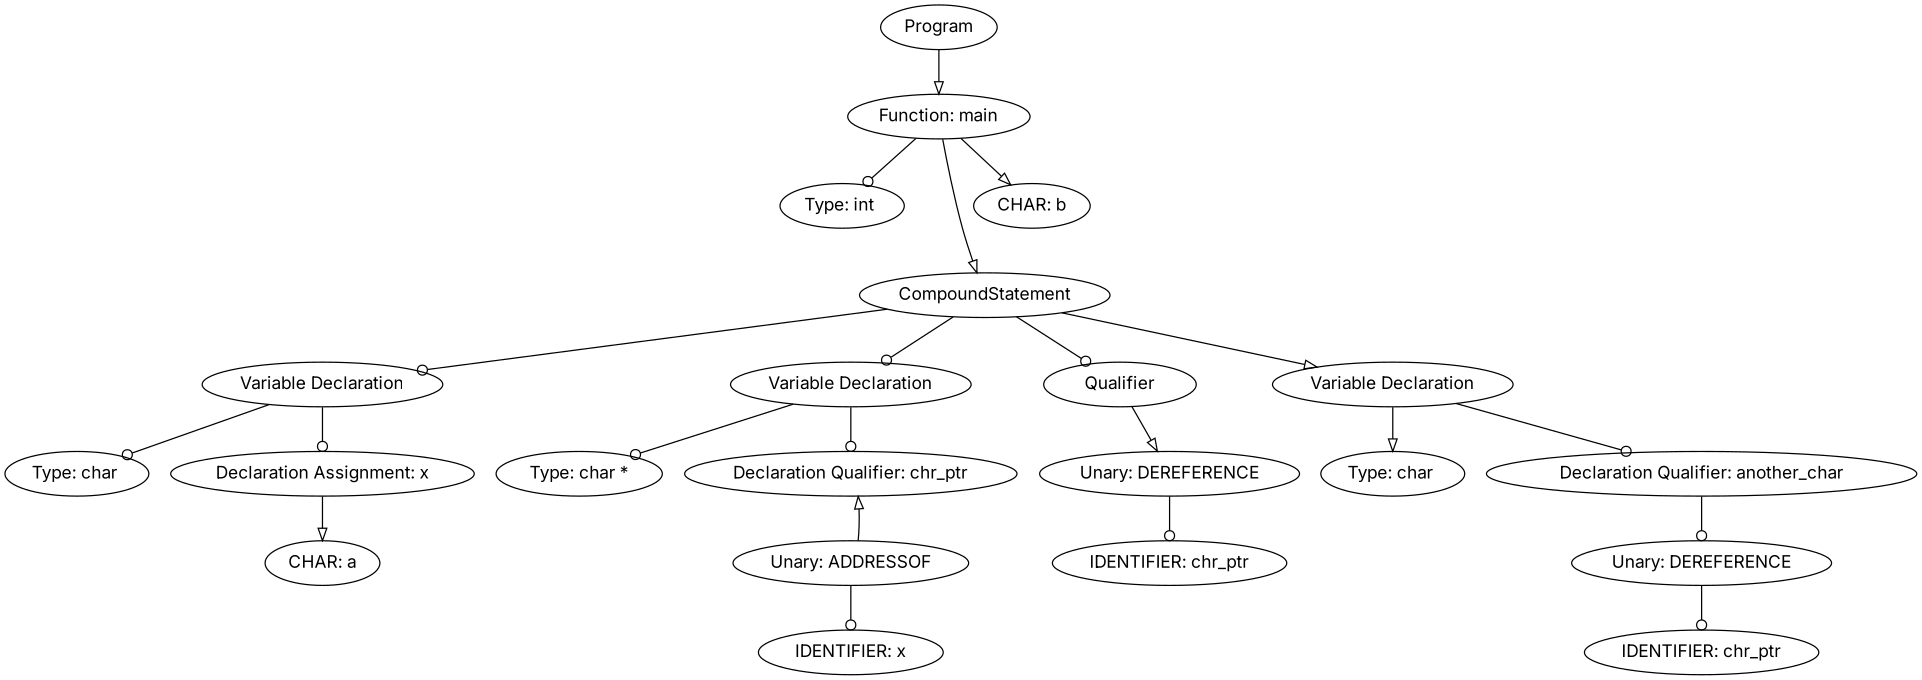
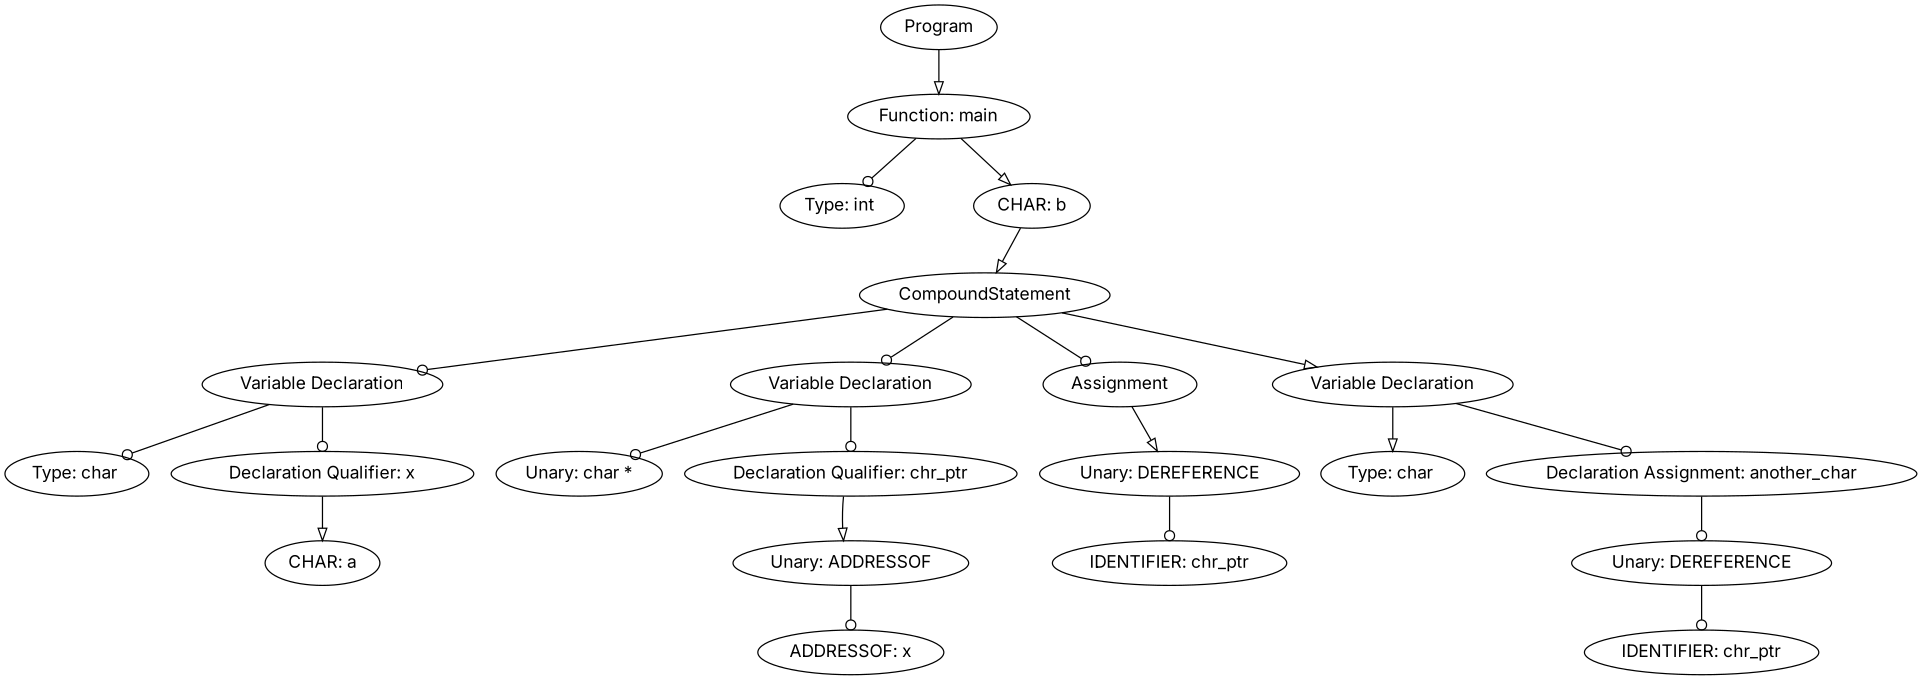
edge "Function: main" -> "CompoundStatement": now "CHAR: b" -> "CompoundStatement"
node "Qualifier": label "Qualifier" -> "Assignment"
node "Declaration Assignment: x": label "Declaration Assignment: x" -> "Declaration Qualifier: x"
node "Type: char *": label "Type: char *" -> "Unary: char *"
node "Declaration Qualifier: another_char": label "Declaration Qualifier: another_char" -> "Declaration Assignment: another_char"
edge "Unary: ADDRESSOF" -> "Declaration Qualifier: chr_ptr": reversed
node "IDENTIFIER: x": label "IDENTIFIER: x" -> "ADDRESSOF: x"
